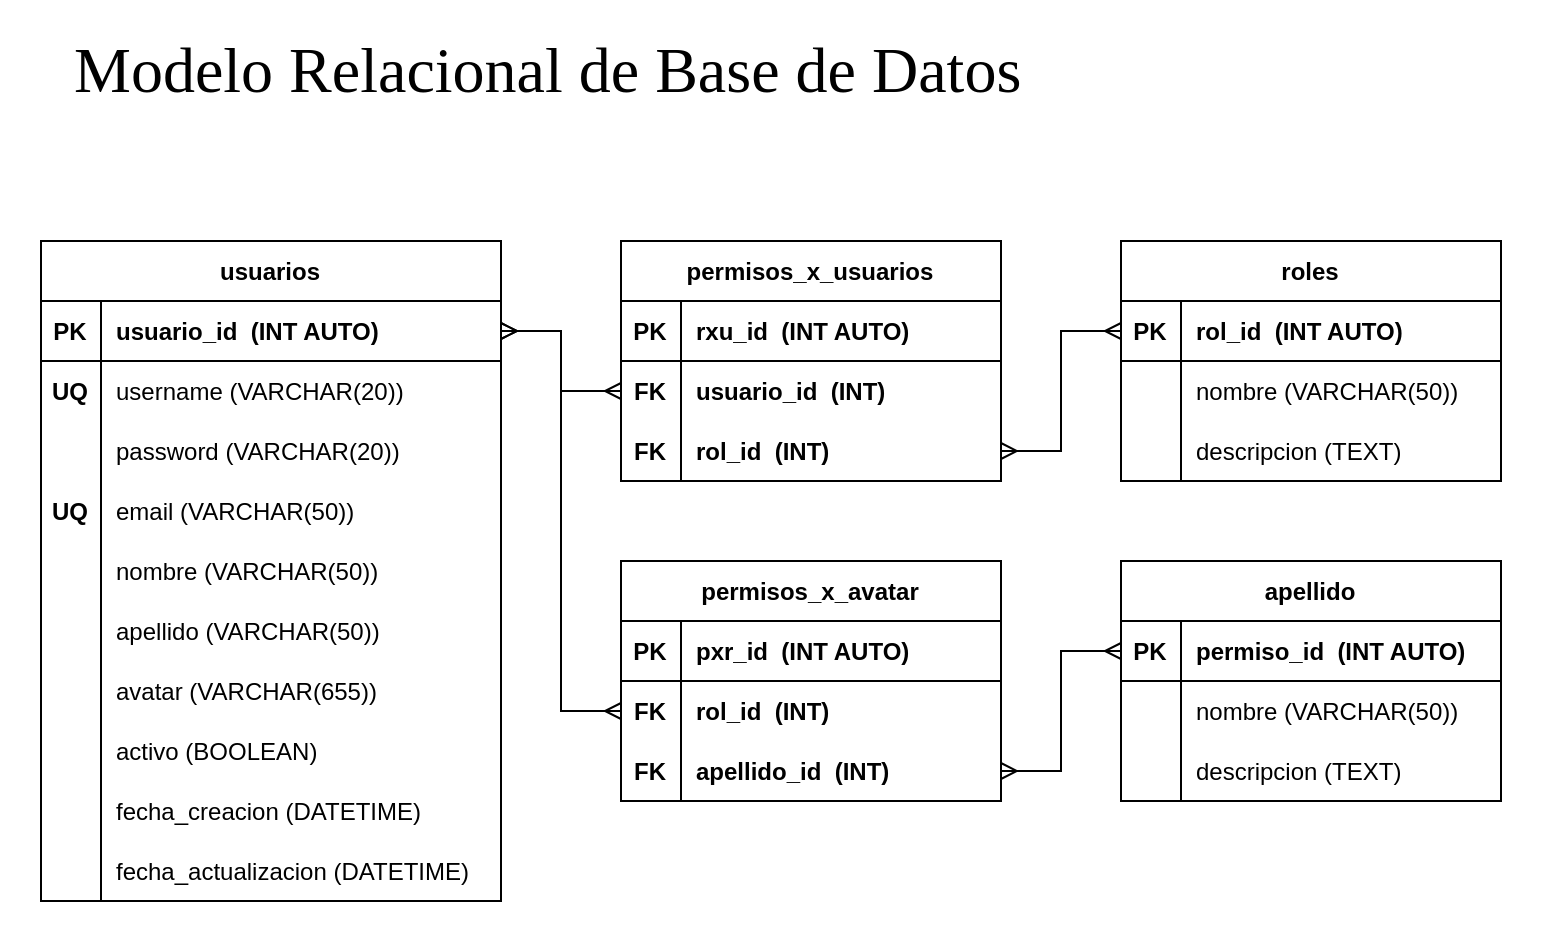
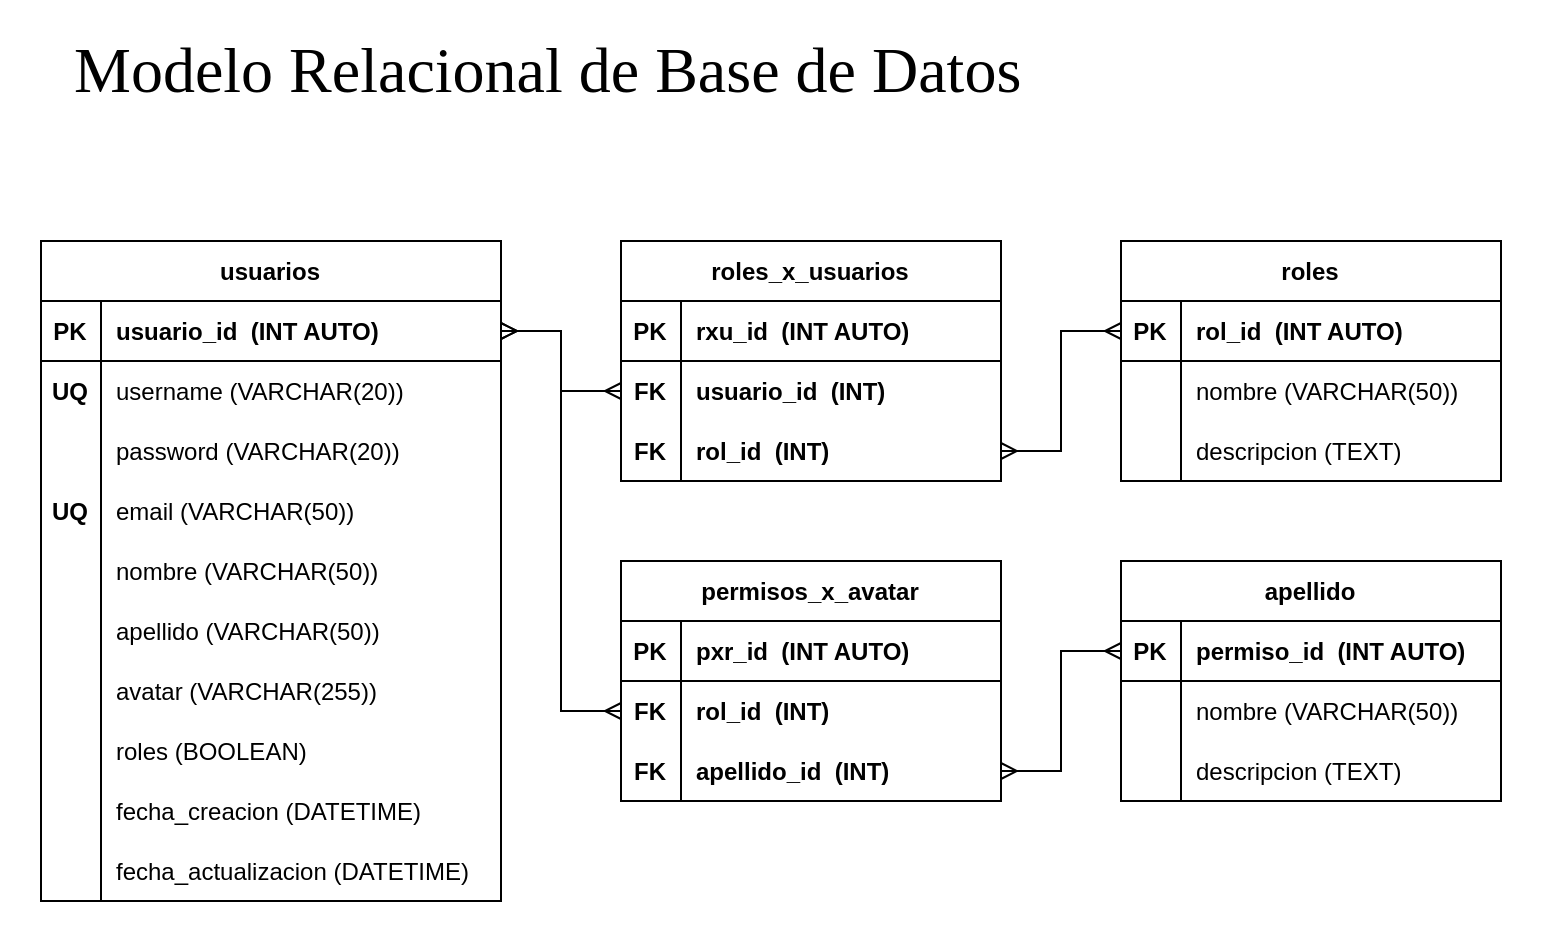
node "permisos_x_usuarios": label "permisos_x_usuarios" -> "roles_x_usuarios"
node "avatar (VARCHAR(655))": label "avatar (VARCHAR(655))" -> "avatar (VARCHAR(255))"
node "activo (BOOLEAN)": label "activo (BOOLEAN)" -> "roles (BOOLEAN)"
